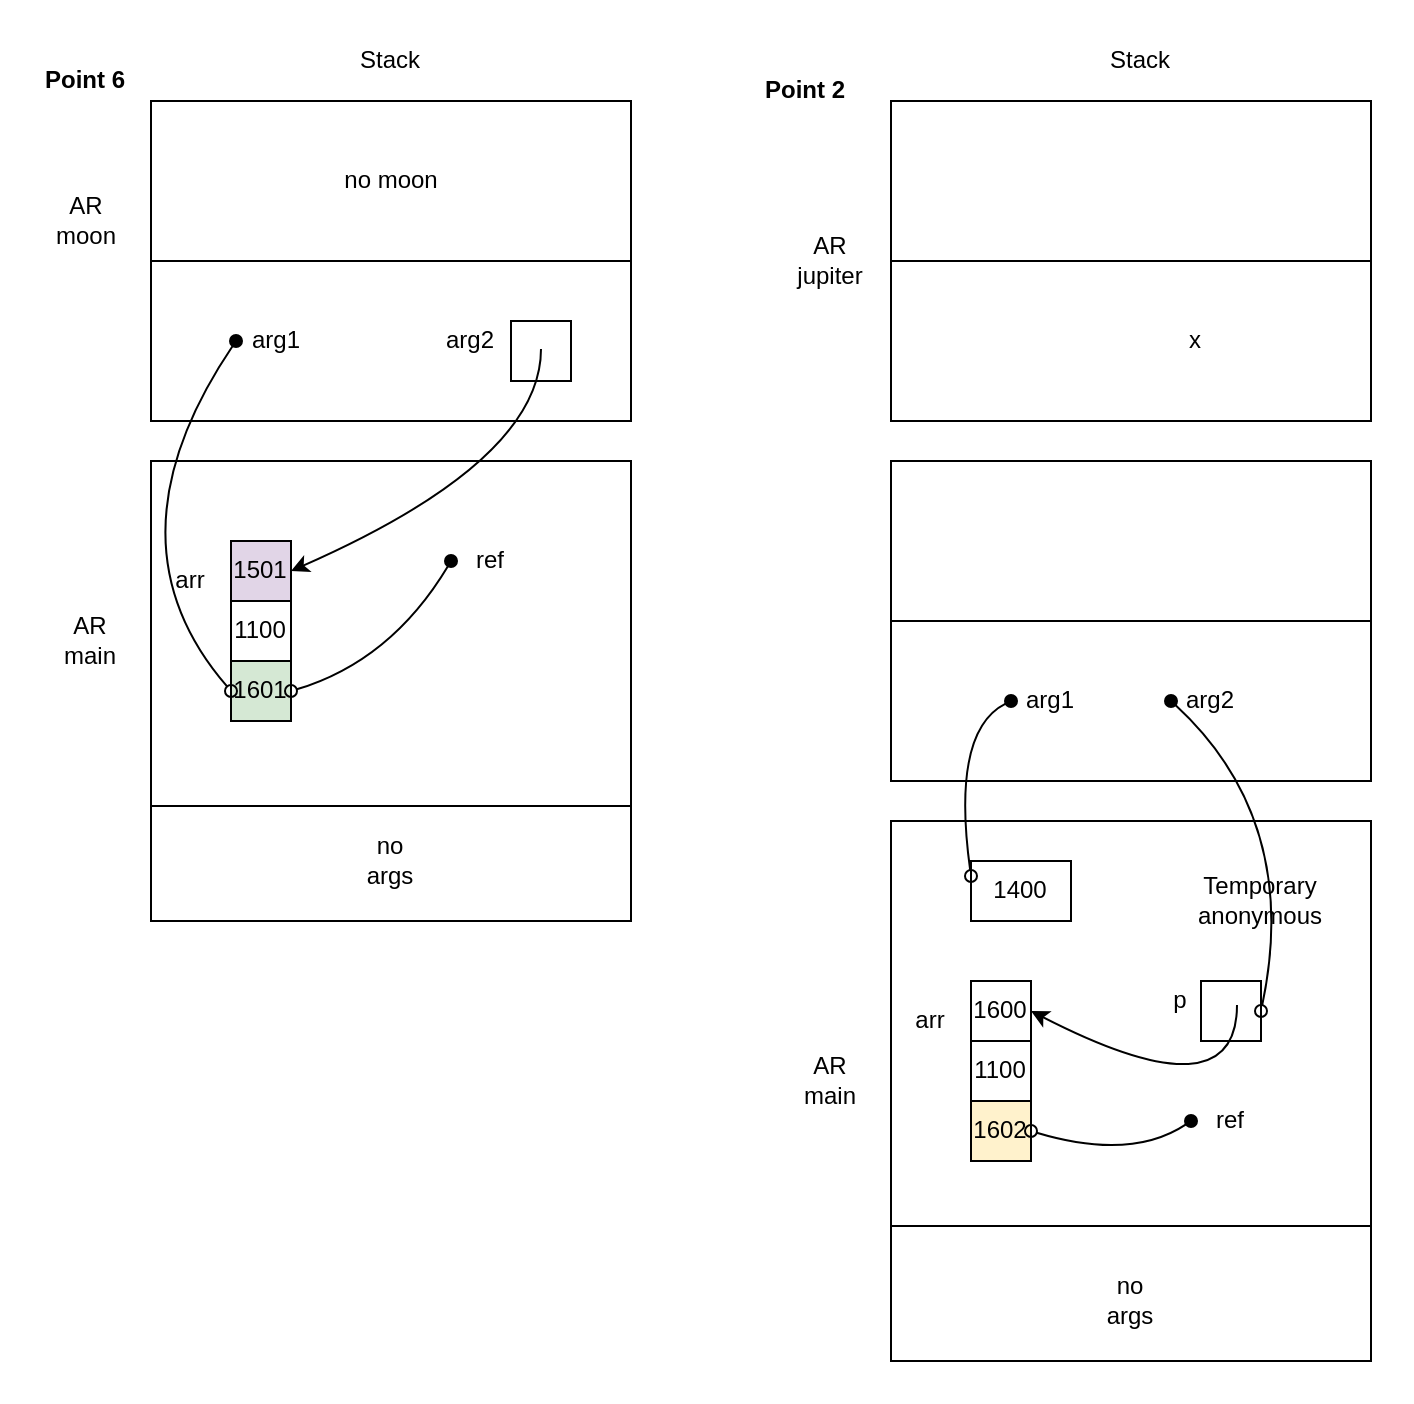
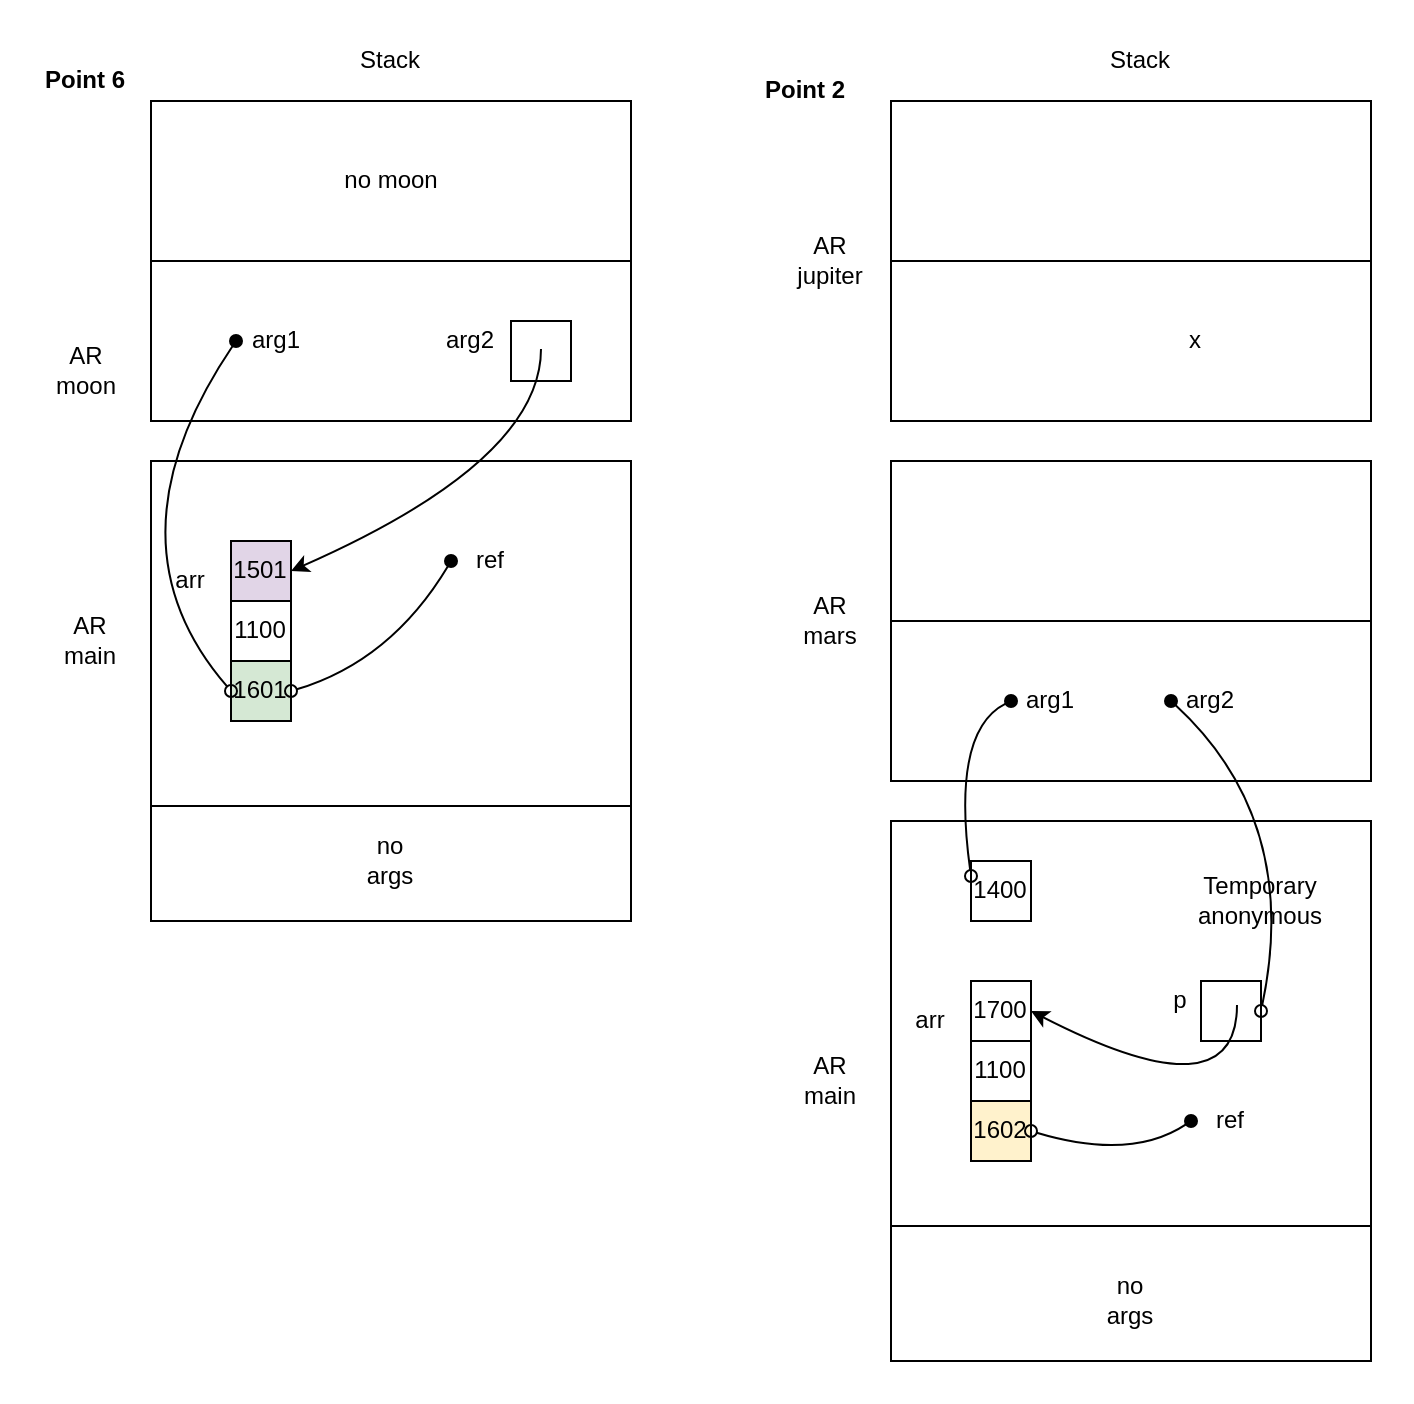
node "AR moon": moved (86, 221) -> (86, 371)
node "AR mars": added
node "1400": size 100x60 -> 60x60
node "1600": label "1600" -> "1700"
